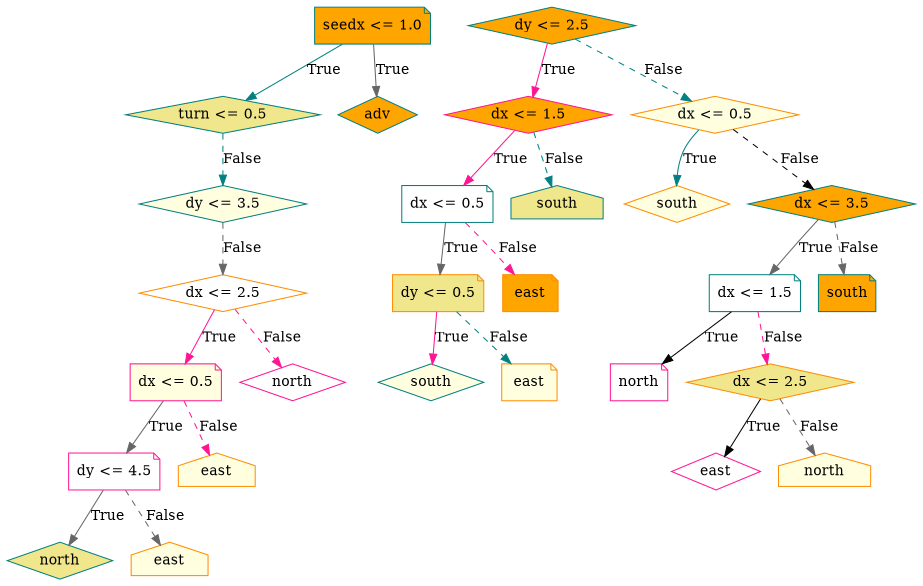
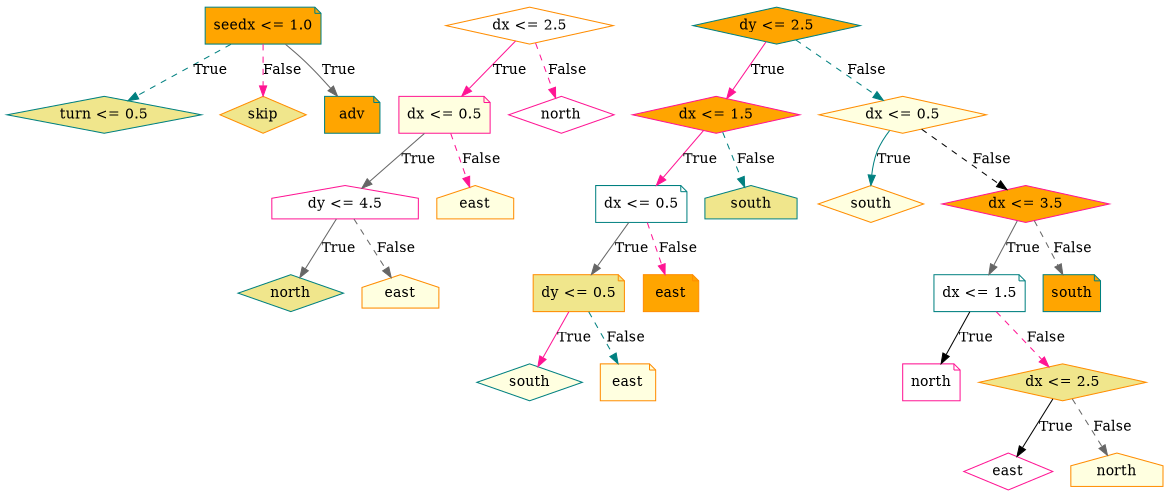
edge "seedx <= 1.0" -> "turn <= 0.5": style solid -> dashed
node "skip": added
node "adv": shape diamond -> note
node "dy <= 3.5": removed
node "dx <= 3.5": color teal -> deeppink
node "dy <= 4.5": shape note -> house
